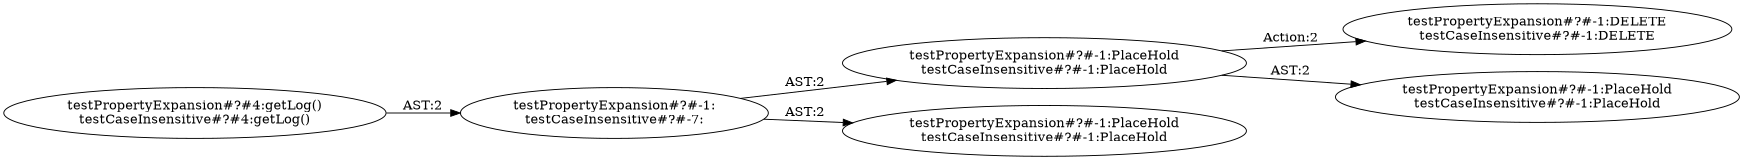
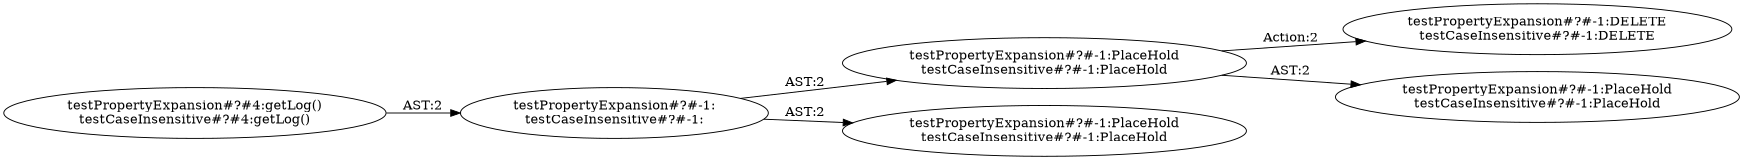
node "testPropertyExpansion#?#-1: testCaseInsensitive#?#-7:": label "testPropertyExpansion#?#-1: testCaseInsensitive#?#-7:" -> "testPropertyExpansion#?#-1: testCaseInsensitive#?#-1:"
